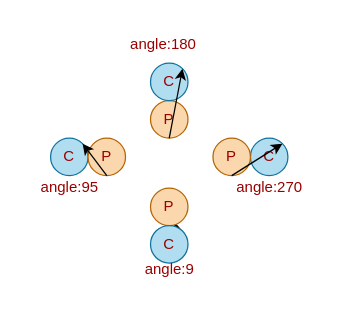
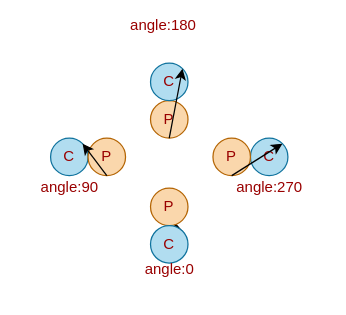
node "angle:180": moved (163, 44) -> (163, 26)
node "angle:95": label "angle:95" -> "angle:90"
node "angle:9": label "angle:9" -> "angle:0"
